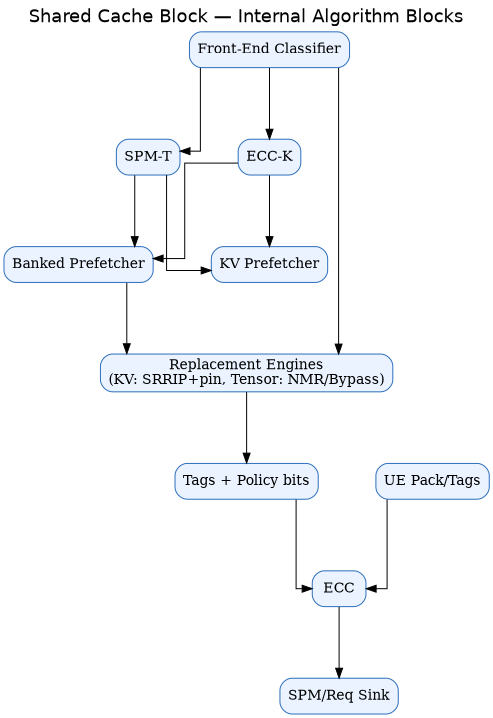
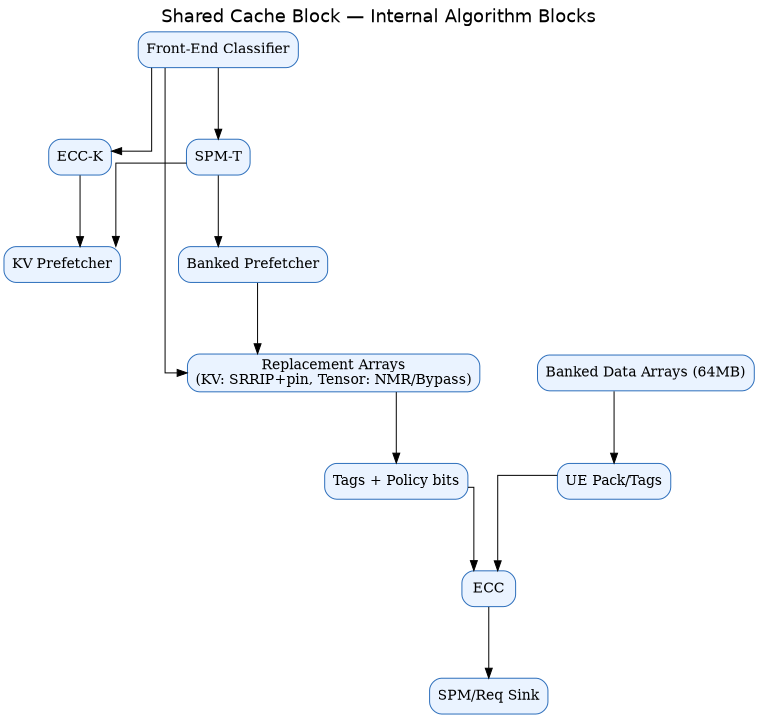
edge "ECC-K" -> "Banked Prefetcher": removed
node "Replacement Engines (KV: SRRIP+pin, Tensor: NMR/Bypass)": label "Replacement Engines (KV: SRRIP+pin, Tensor: NMR/Bypass)" -> "Replacement Arrays (KV: SRRIP+pin, Tensor: NMR/Bypass)"
node "Banked Data Arrays (64MB)": added
